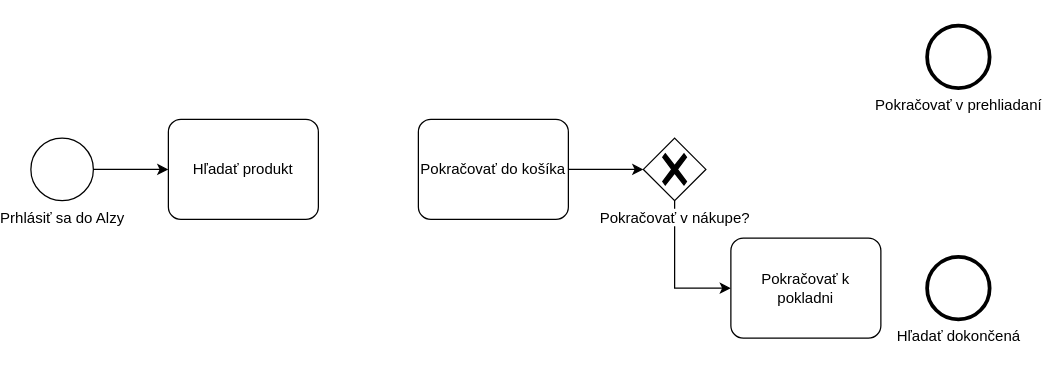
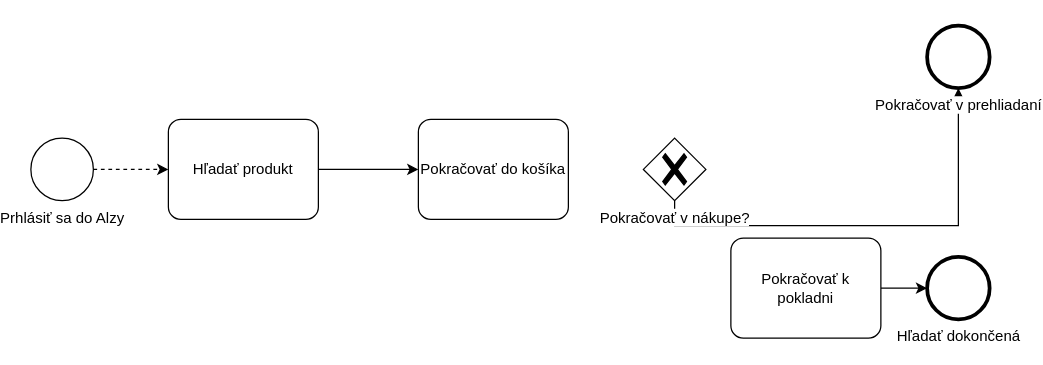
edge "Prhlásiť sa do Alzy" -> "Hľadať produkt": style solid -> dashed
edge "Hľadať produkt" -> "Pokračovať do košíka": added
edge "Pokračovať do košíka" -> "Pokračovať v nákupe?": removed
edge "Pokračovať v nákupe?" -> "Pokračovať k pokladni": now "Pokračovať v nákupe?" -> "Pokračovať v prehliadaní"
edge "Pokračovať k pokladni" -> "Hľadať dokončená": added
